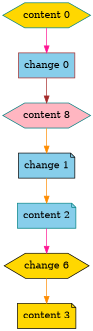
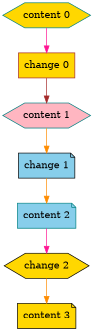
node "change 0": fillcolor skyblue -> gold
node "content 8": label "content 8" -> "content 1"
node "change 6": label "change 6" -> "change 2"
